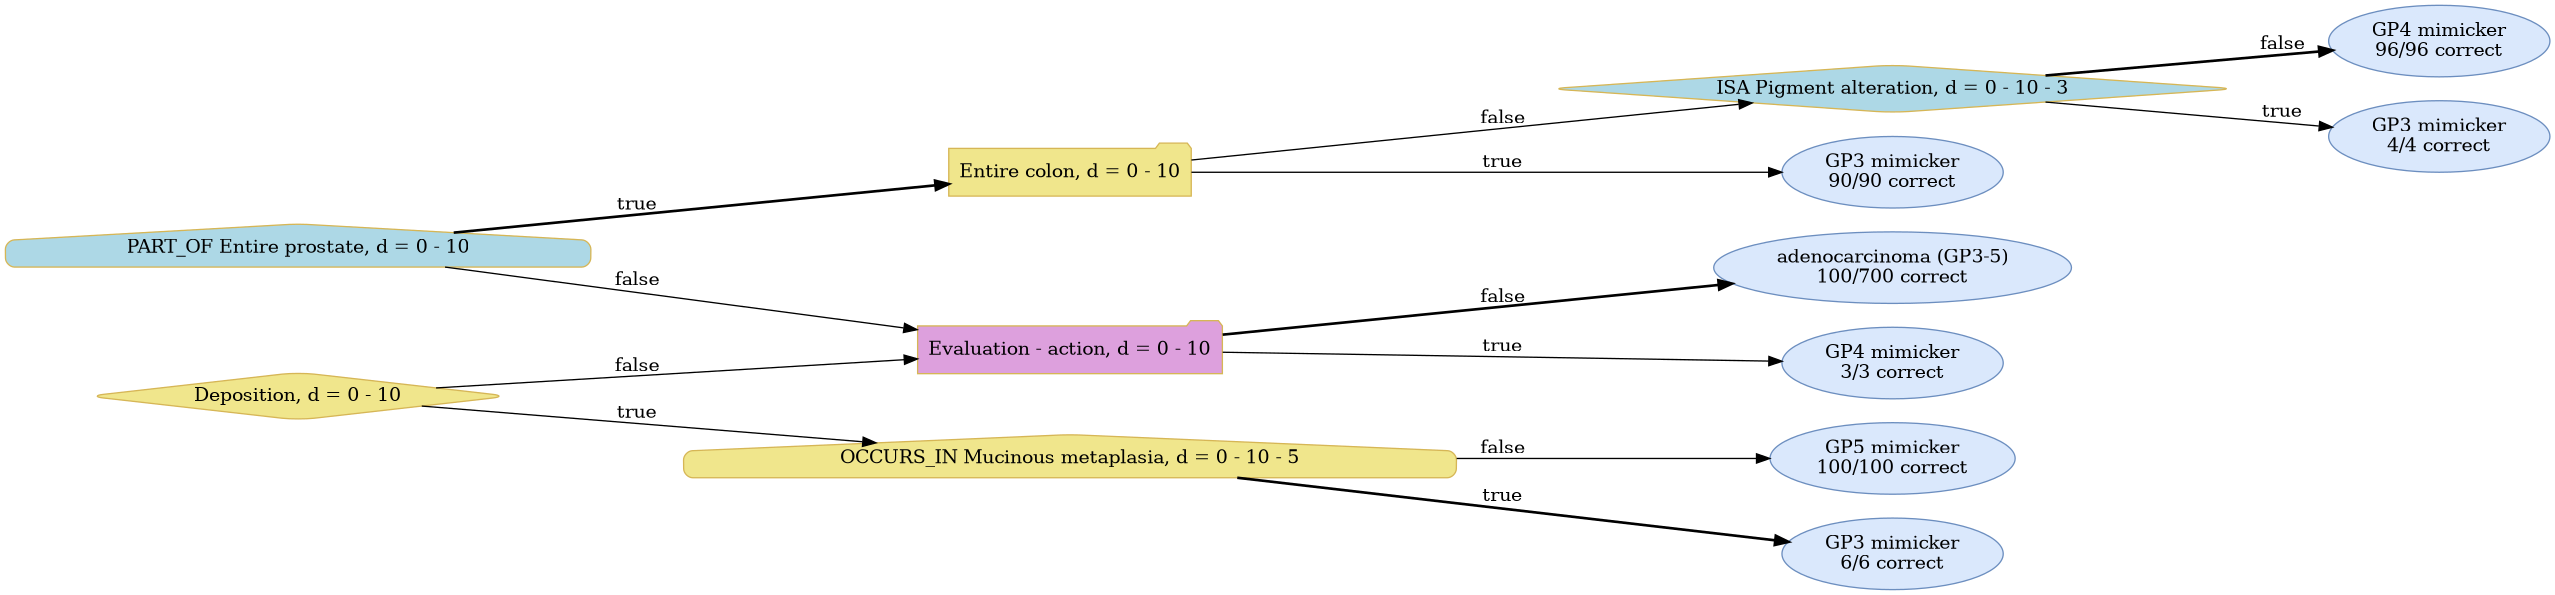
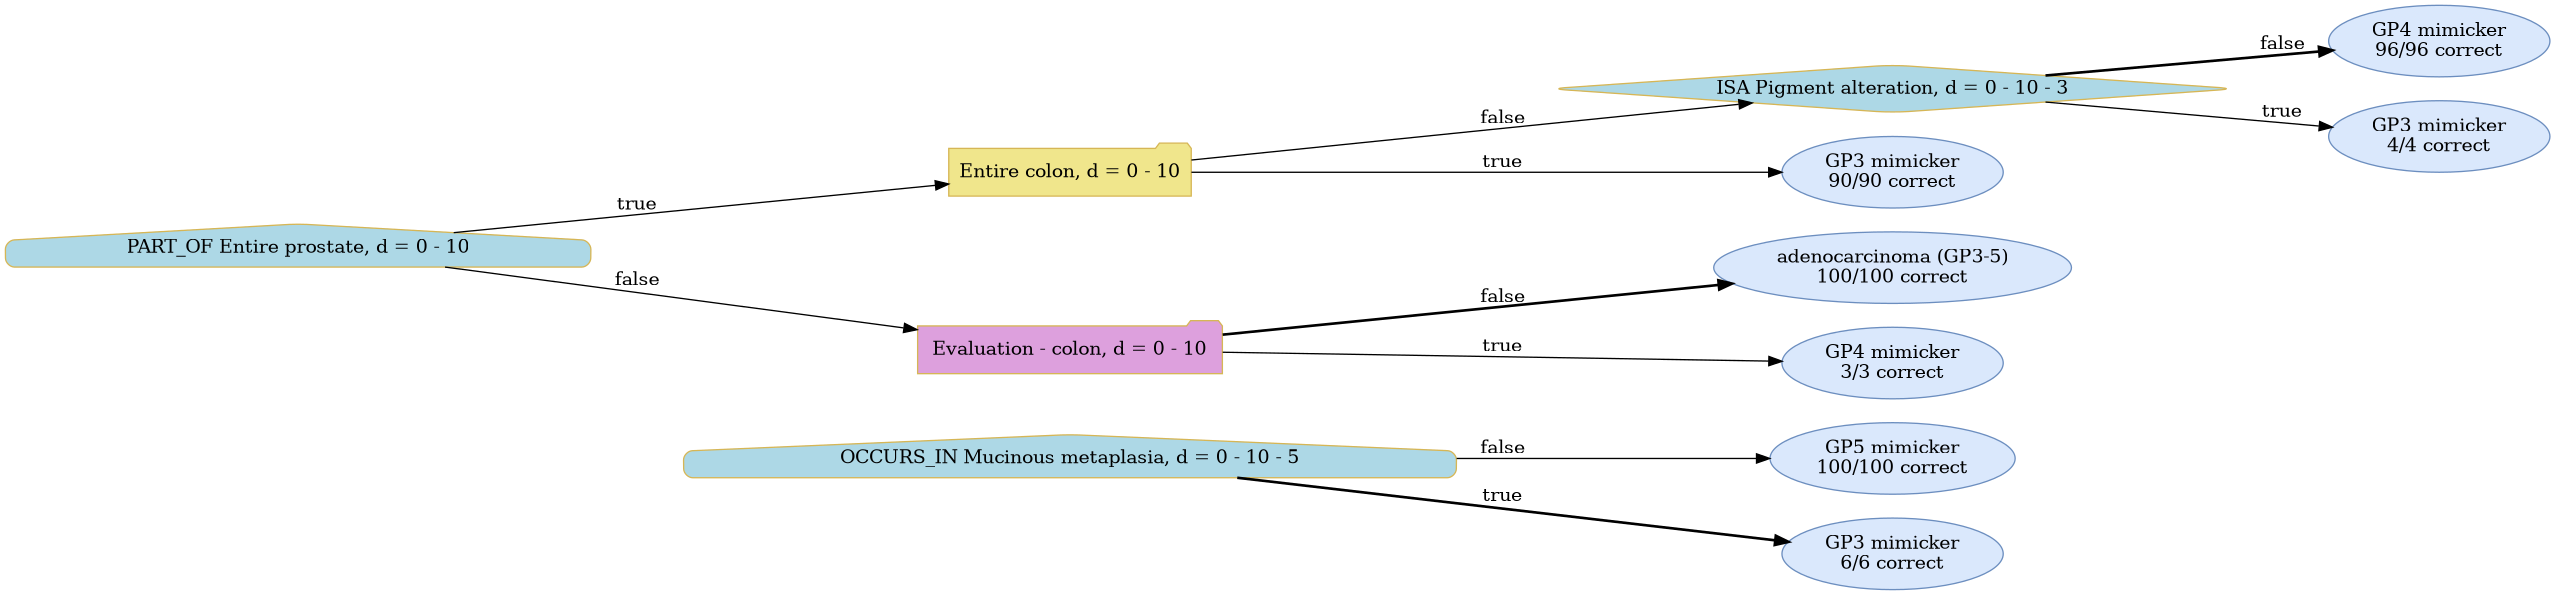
edge "PART_OF Entire prostate, d = 0 - 10" -> "Entire colon, d = 0 - 10": style bold -> solid
node "adenocarcinoma (GP3-5)": text "100/700 correct" -> "100/100 correct"
node "Evaluation - action, d = 0 - 10": label "Evaluation - action, d = 0 - 10" -> "Evaluation - colon, d = 0 - 10"
node "Deposition, d = 0 - 10": removed
node "OCCURS_IN Mucinous metaplasia, d = 0 - 10 - 5": fillcolor khaki -> lightblue
